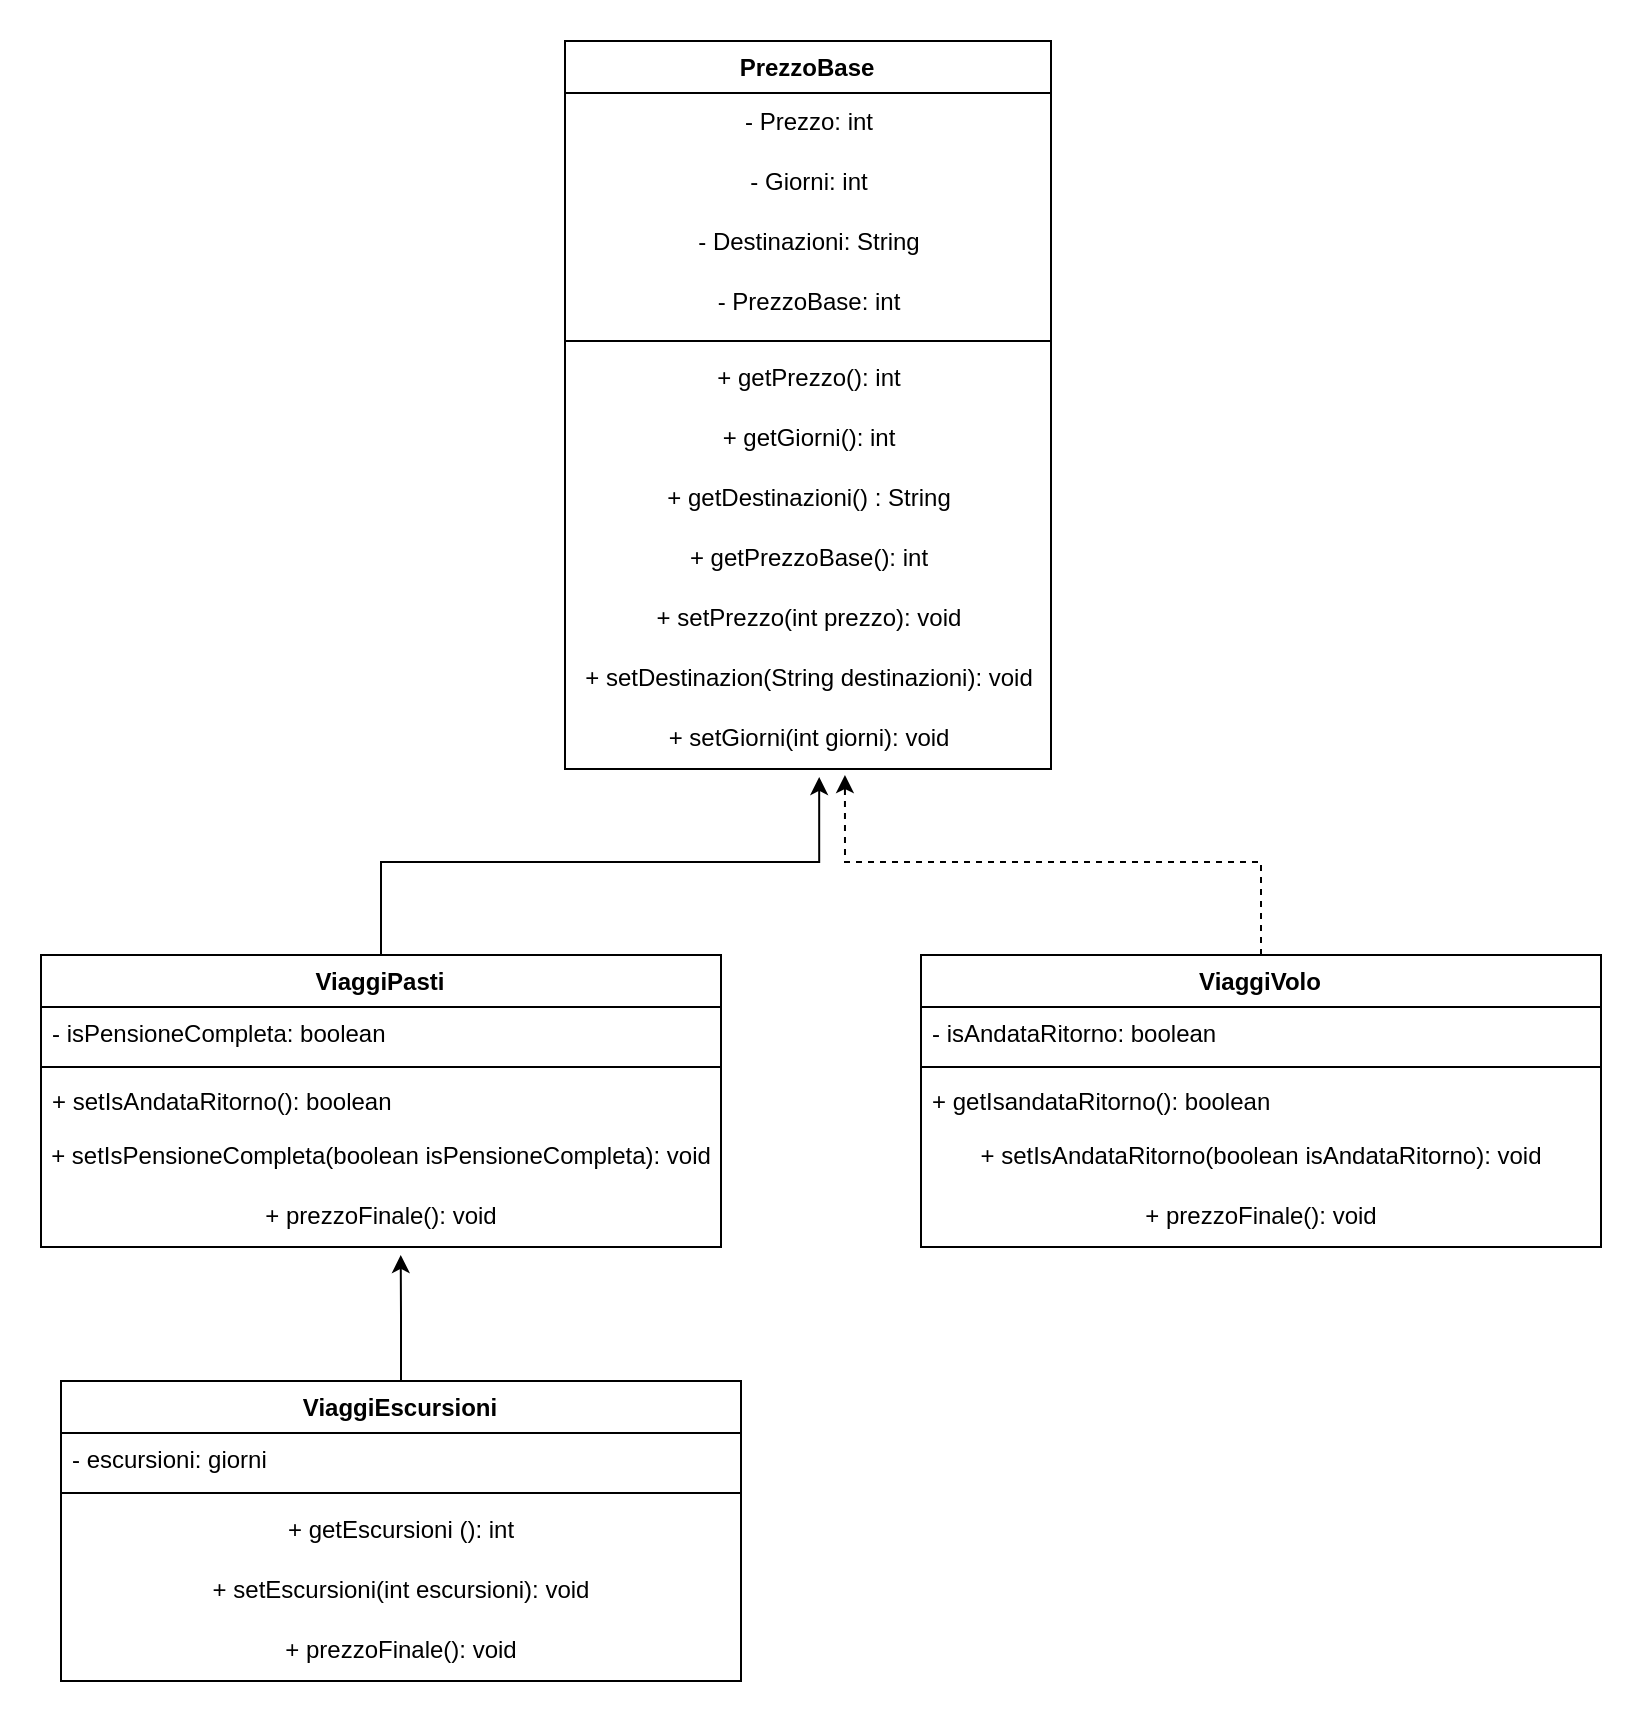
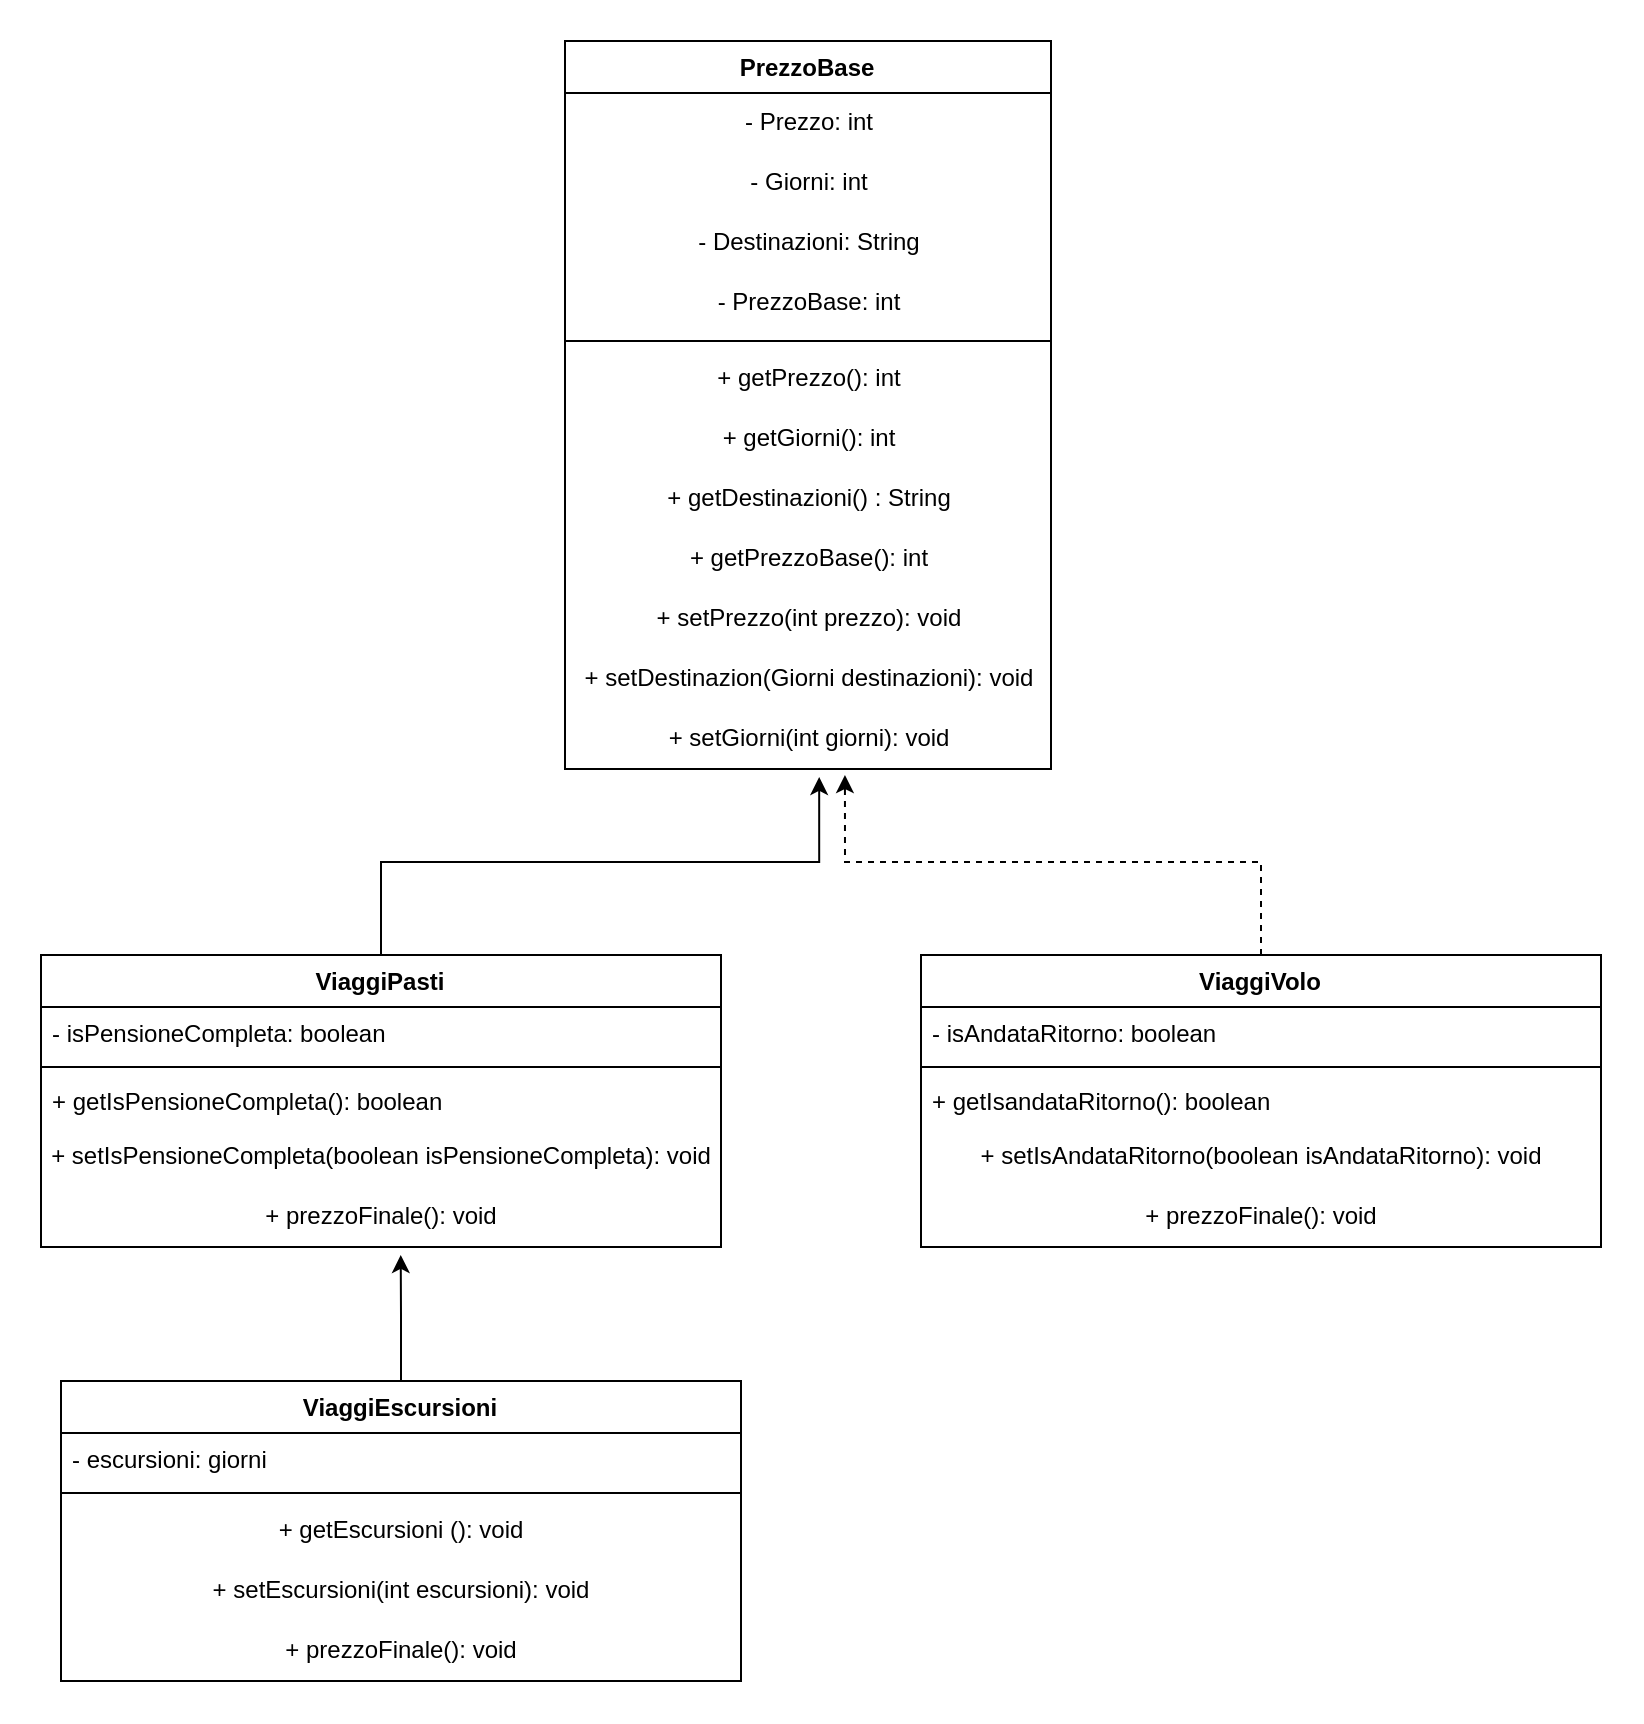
node "+ setDestinazion(String destinazioni): void": label "+ setDestinazion(String destinazioni): void" -> "+ setDestinazion(Giorni destinazioni): void"
node "+ setIsAndataRitorno(): boolean": label "+ setIsAndataRitorno(): boolean" -> "+ getIsPensioneCompleta(): boolean"
node "+ getEscursioni (): int": label "+ getEscursioni (): int" -> "+ getEscursioni (): void"
